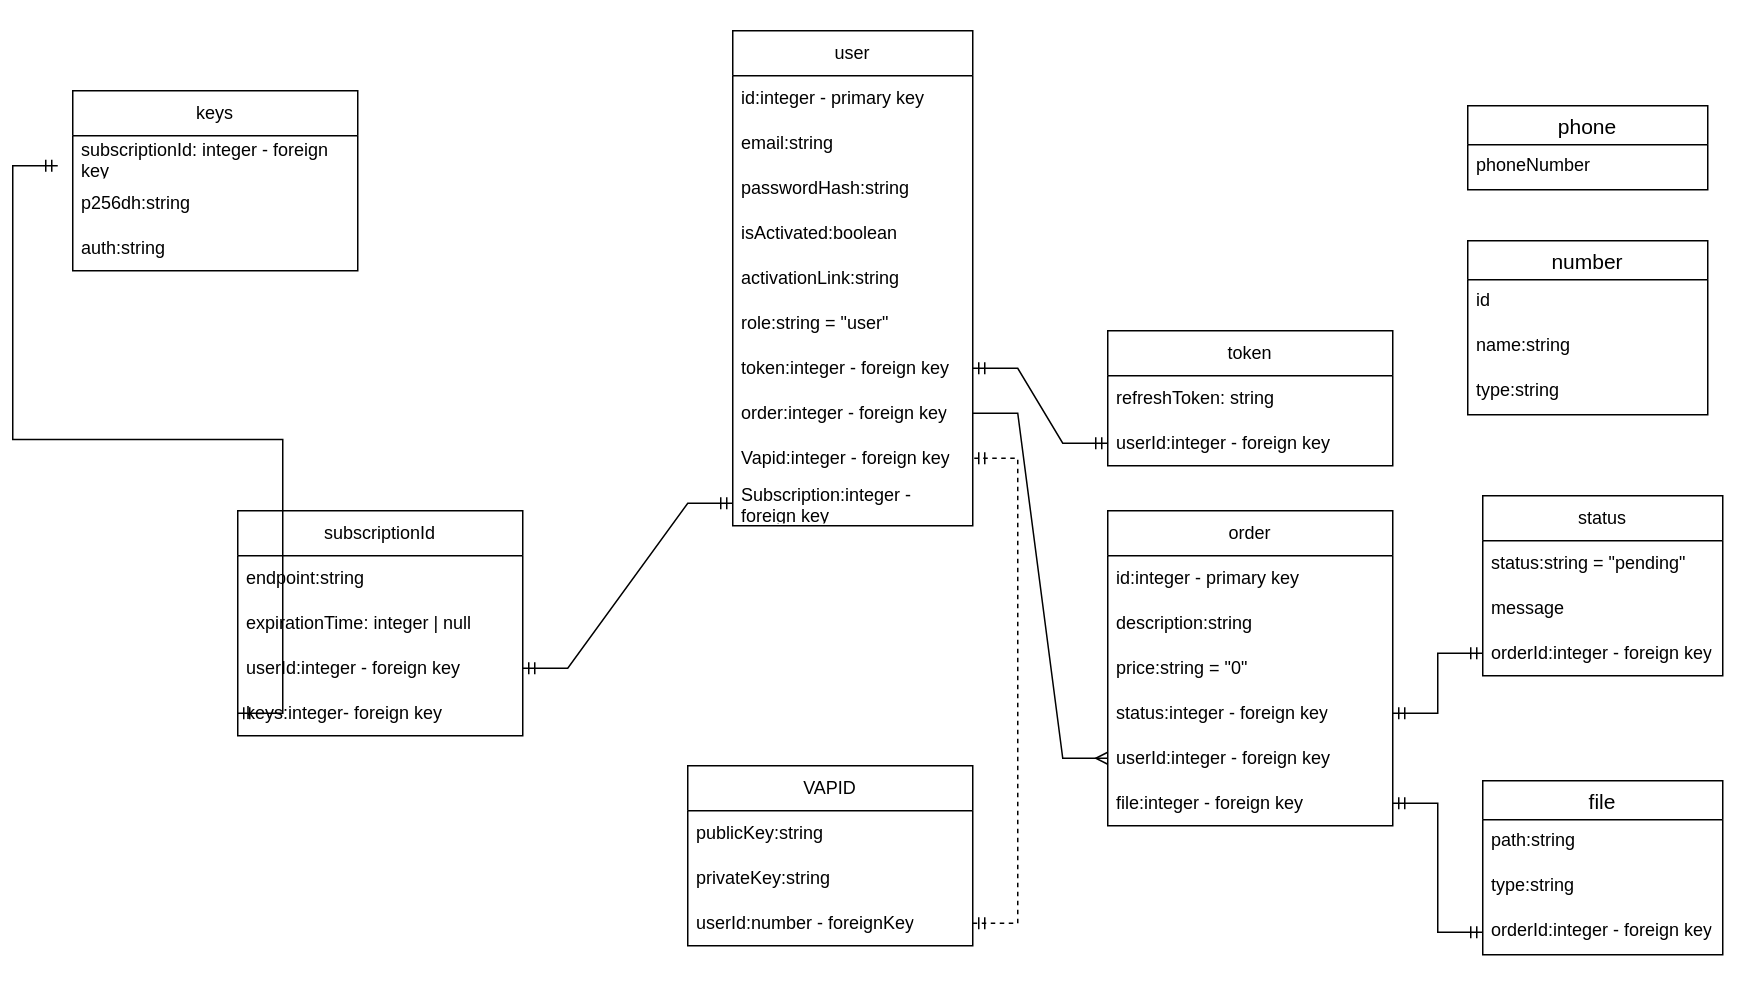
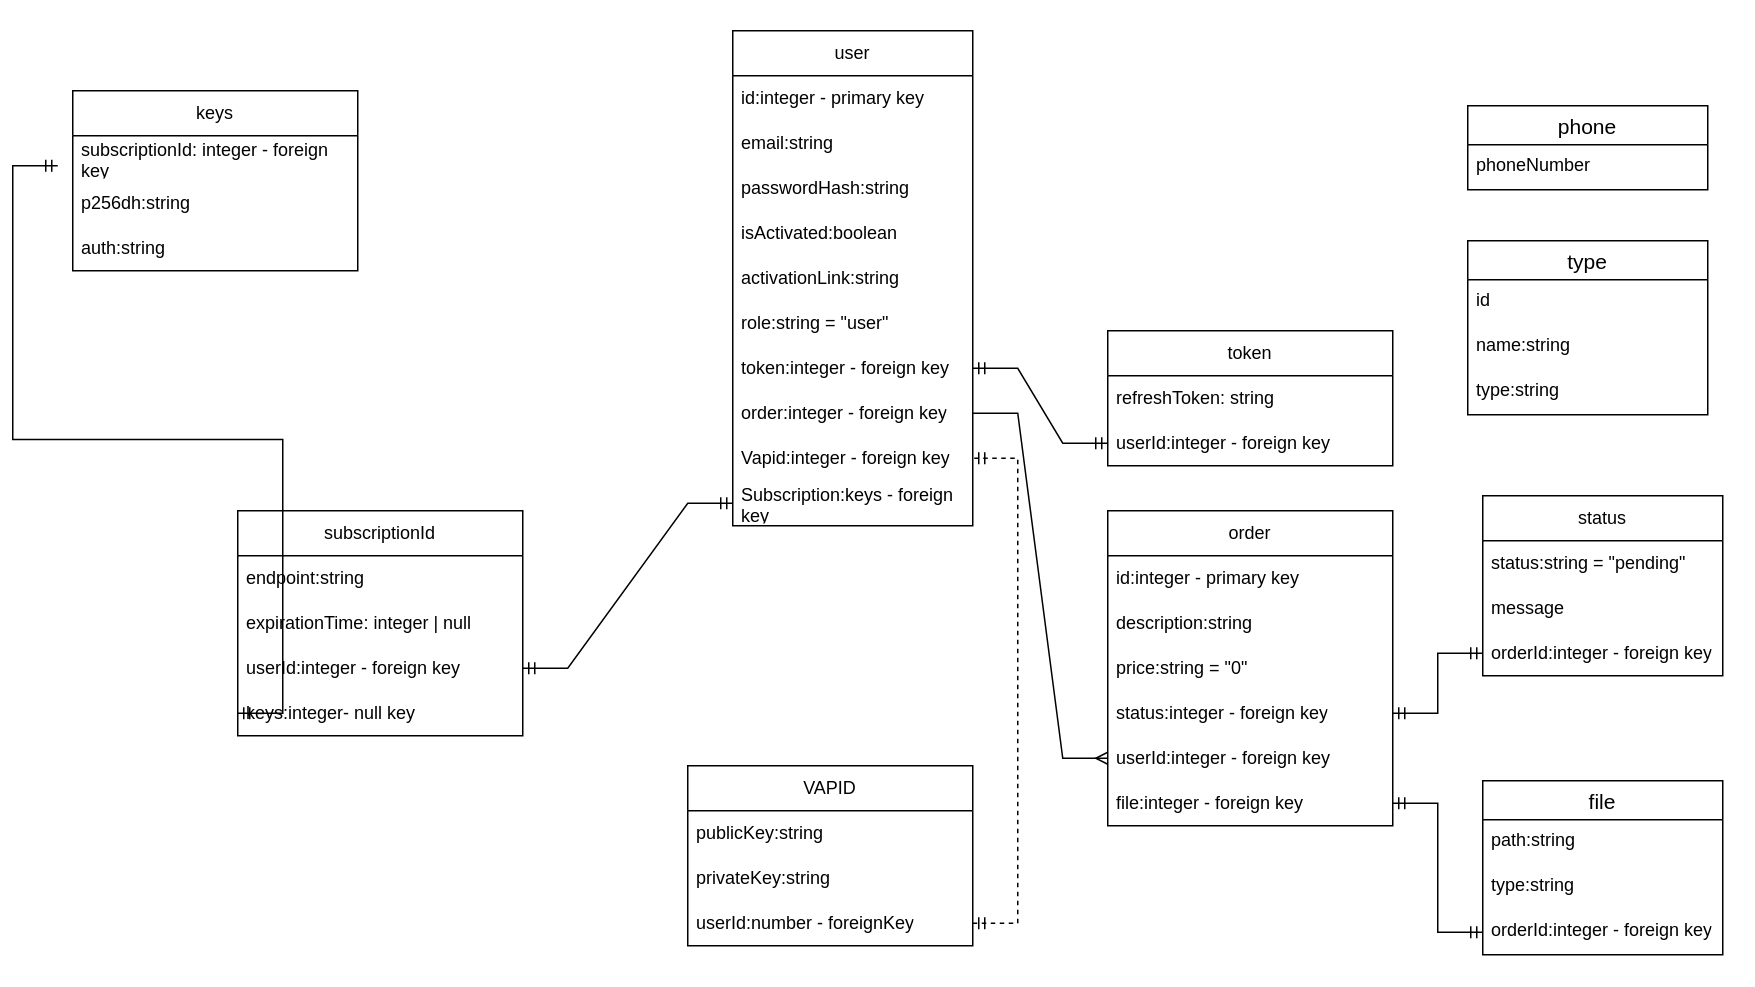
node "number": label "number" -> "type"
node "Subscription:integer - foreign key": label "Subscription:integer - foreign key" -> "Subscription:keys - foreign key"
node "keys:integer- foreign key": label "keys:integer- foreign key" -> "keys:integer- null key"
